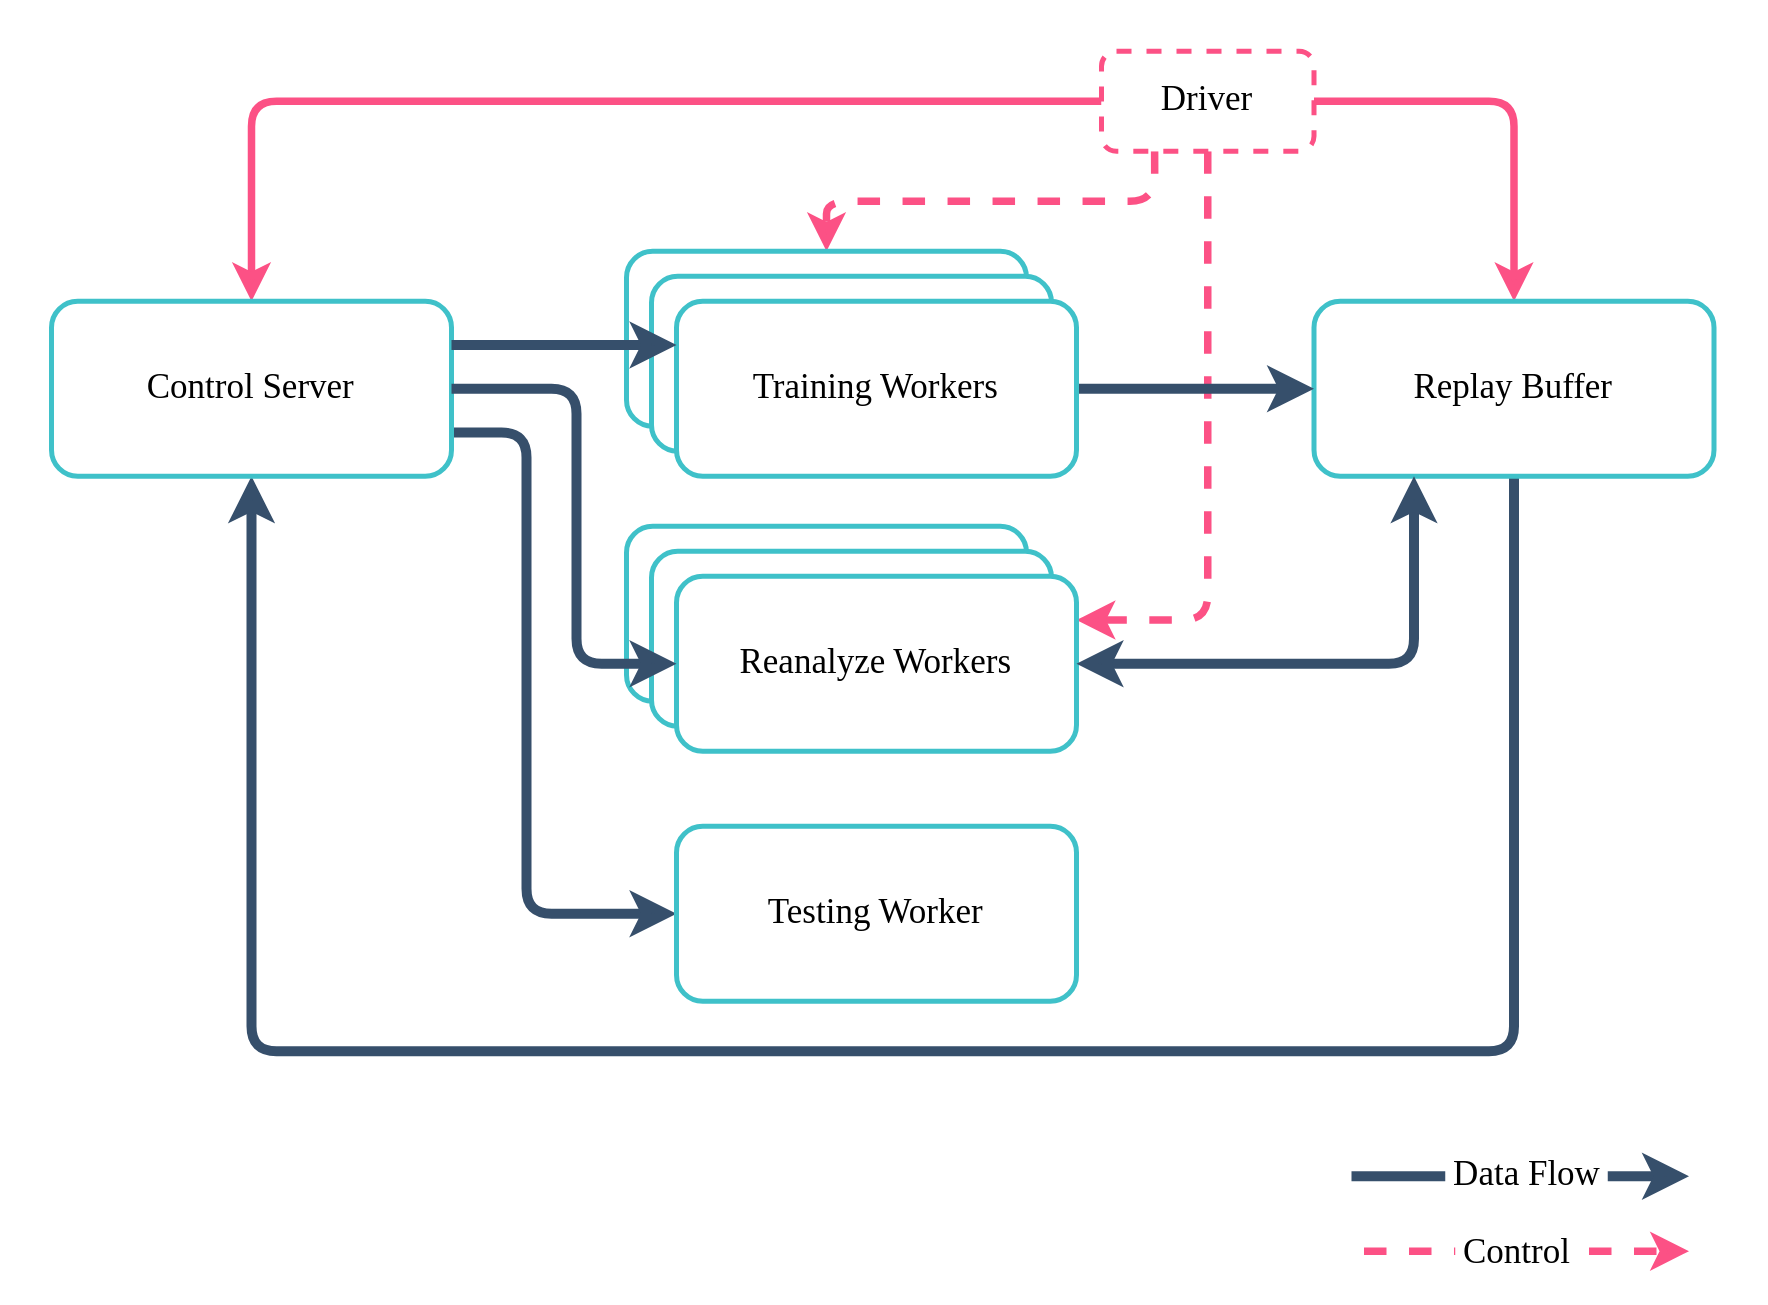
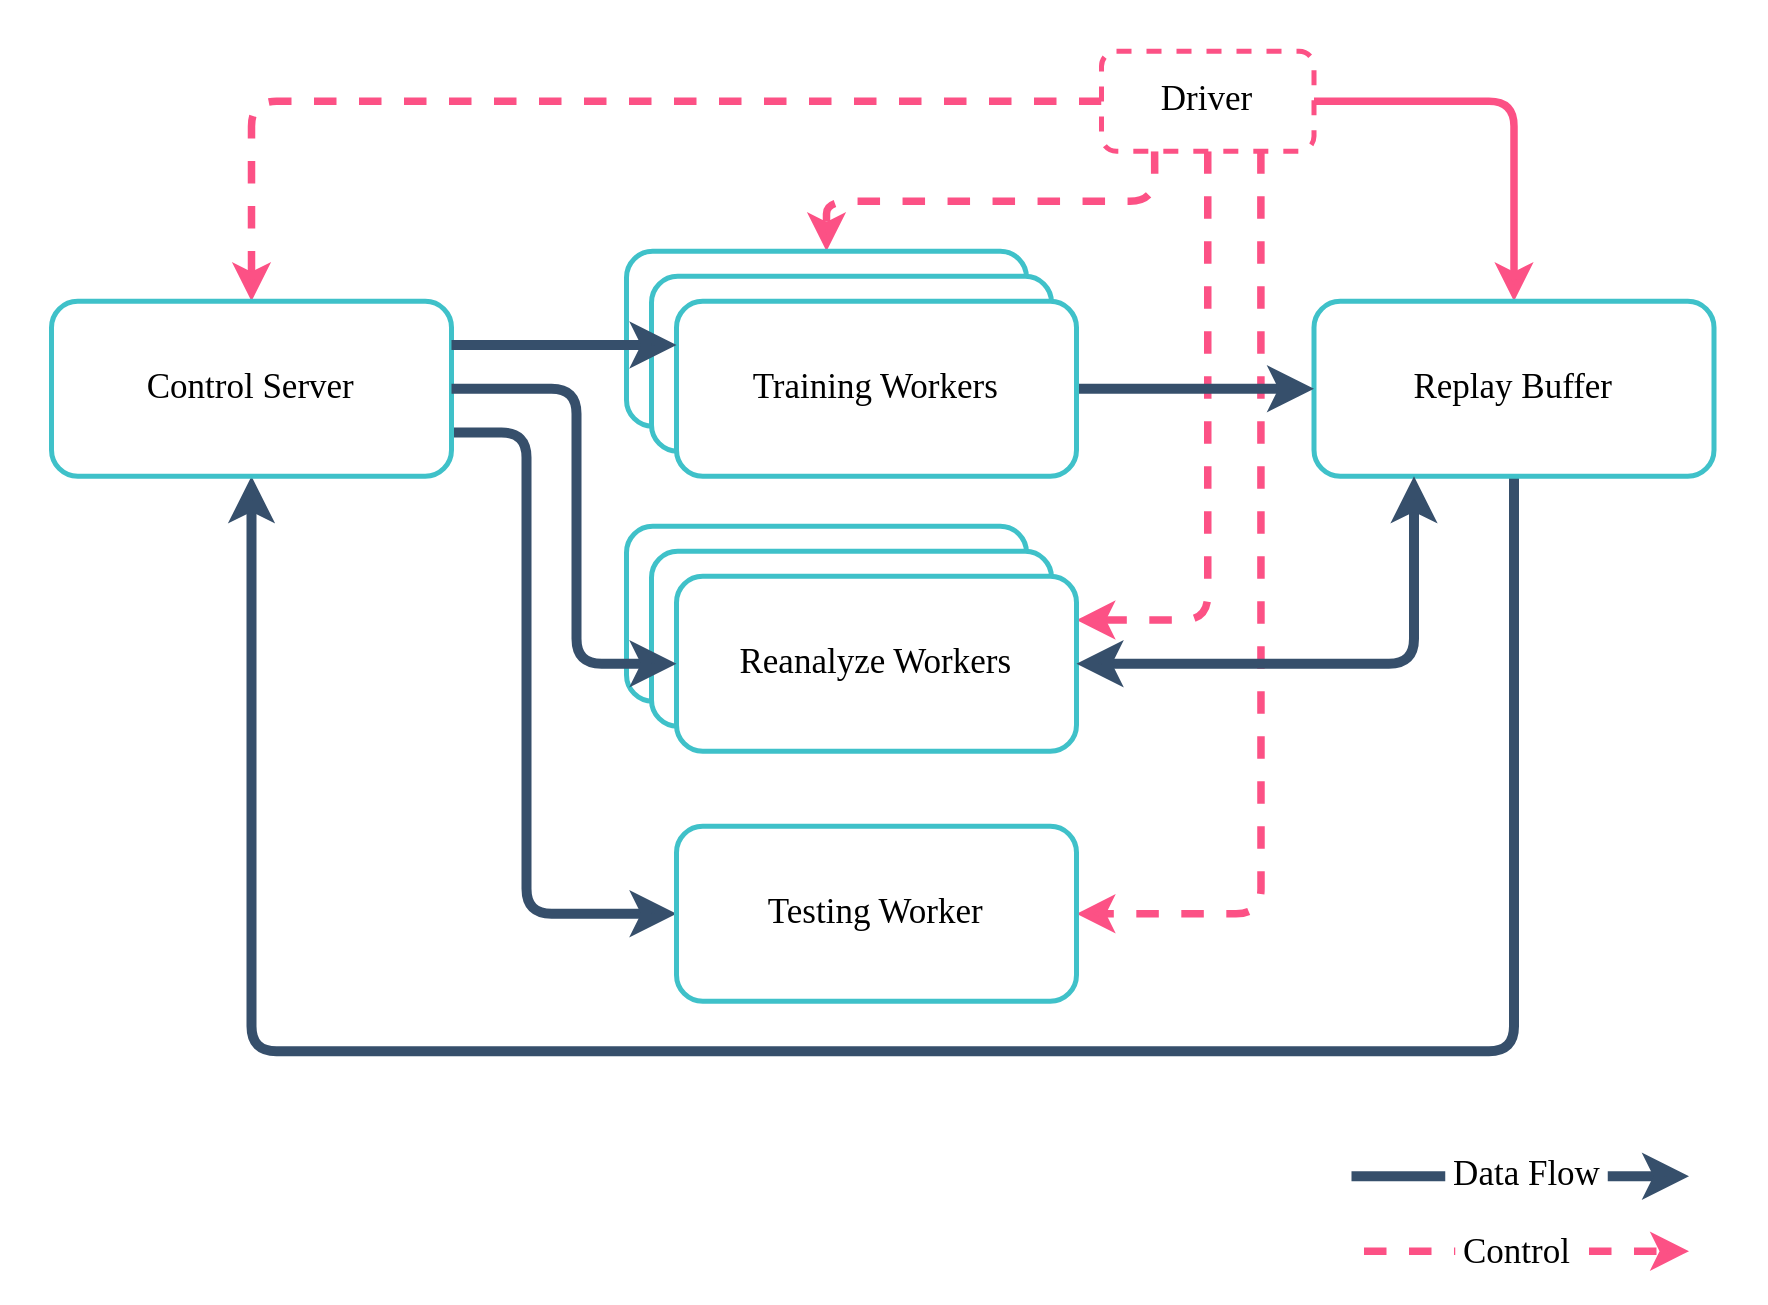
edge "Driver" -> "Control Server": style solid -> dashed
edge "Driver" -> "Testing Worker": added
